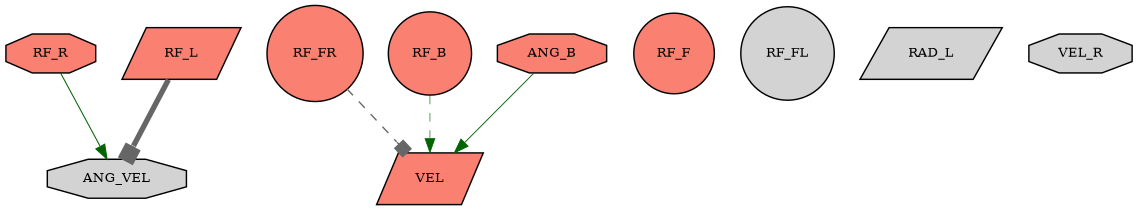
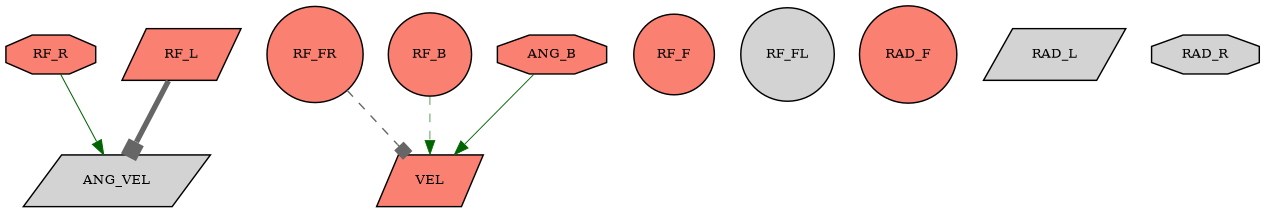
node "VEL_R": label "VEL_R" -> "RAD_R"
node "RAD_F": added
node "ANG_VEL": shape octagon -> parallelogram
